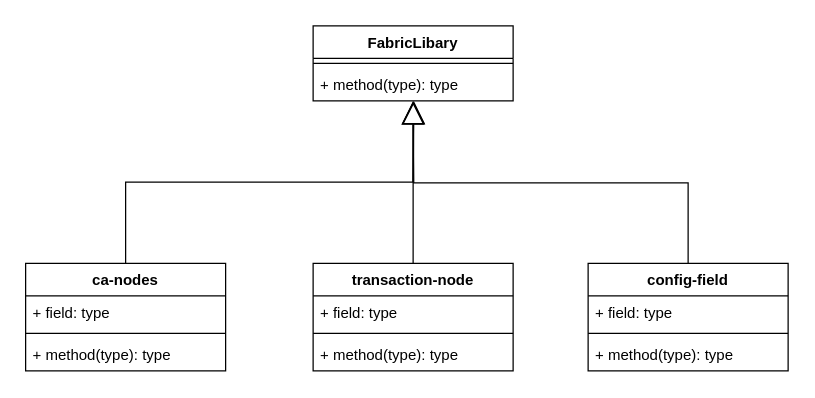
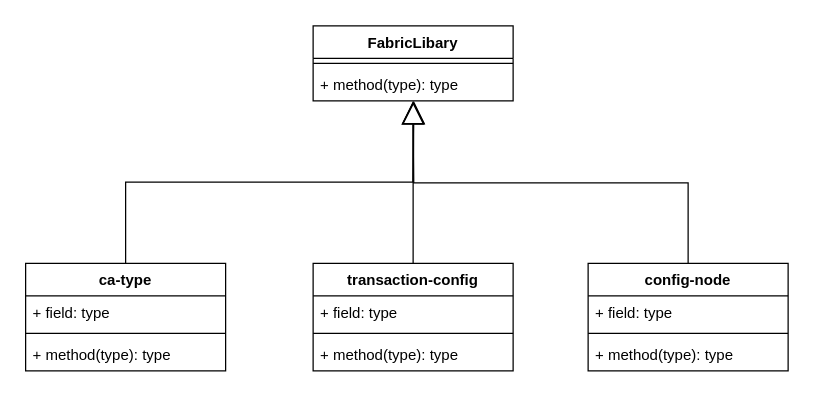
node "ca-nodes": label "ca-nodes" -> "ca-type"
node "transaction-node": label "transaction-node" -> "transaction-config"
node "config-field": label "config-field" -> "config-node"
